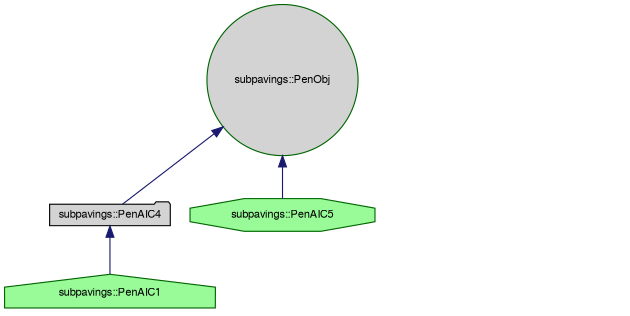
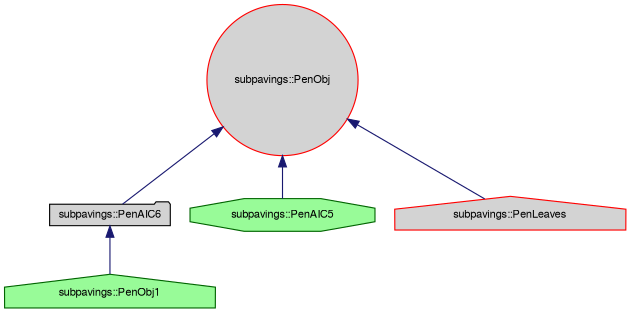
node "subpavings::PenObj": color darkgreen -> red
node "subpavings::PenAIC4": label "subpavings::PenAIC4" -> "subpavings::PenAIC6"
node "subpavings::PenLeaves": added
node "subpavings::PenAIC1": label "subpavings::PenAIC1" -> "subpavings::PenObj1"
